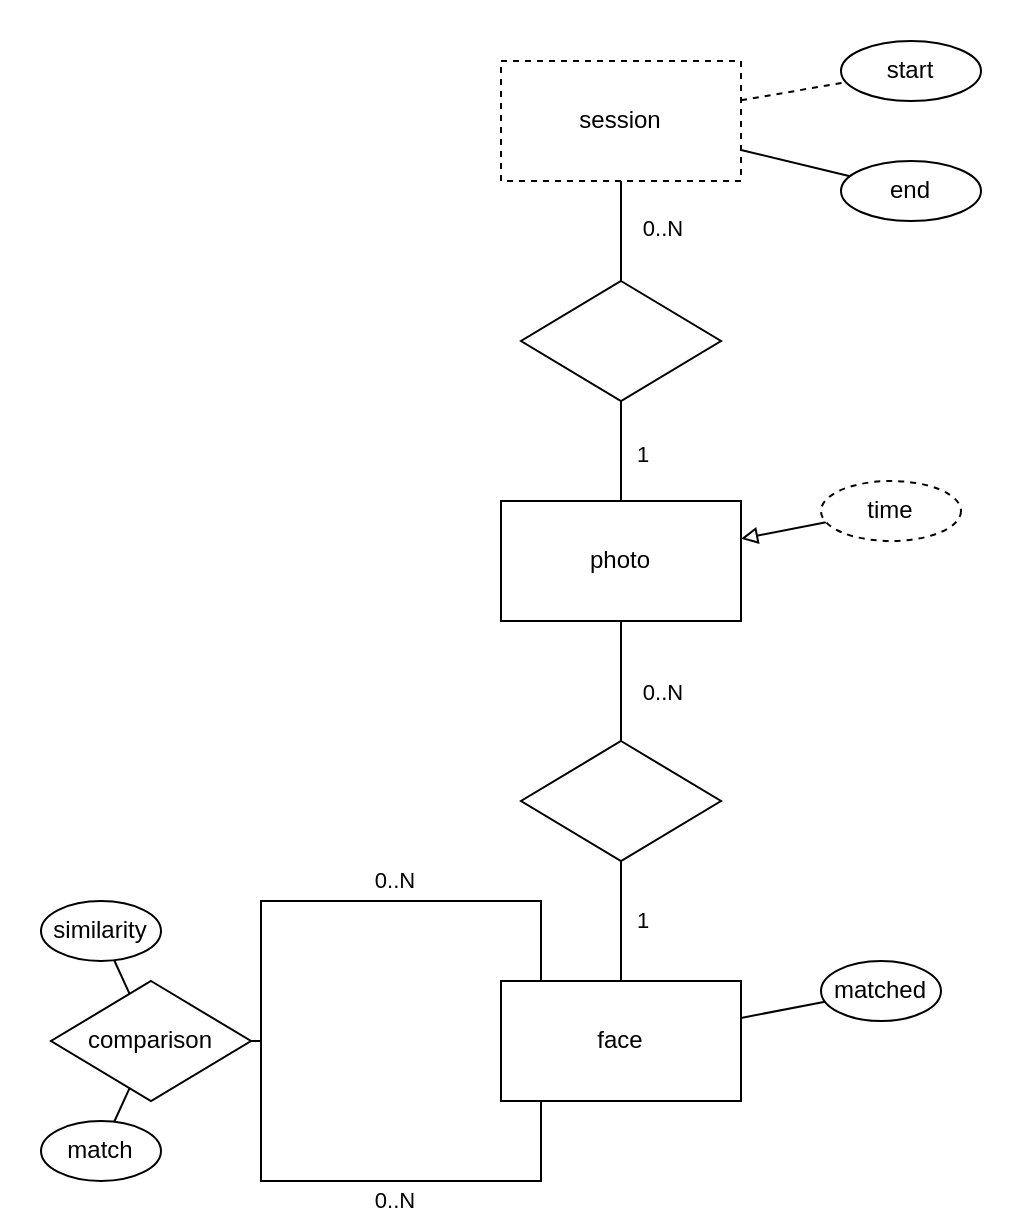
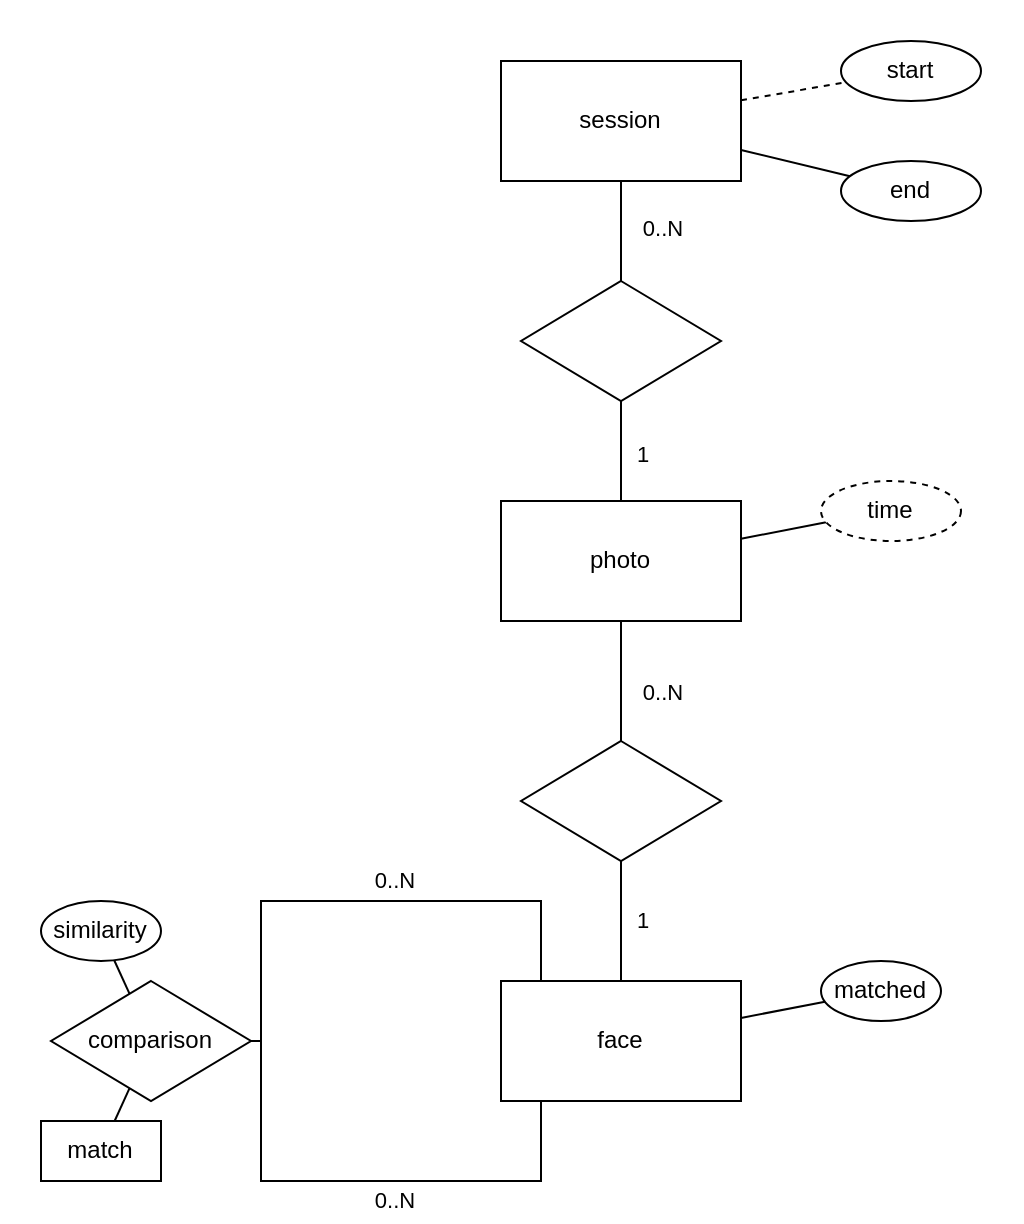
node "session": style dashed -> solid
edge "time" -> "photo": arrowhead block -> none
node "match": shape ellipse -> rectangle
